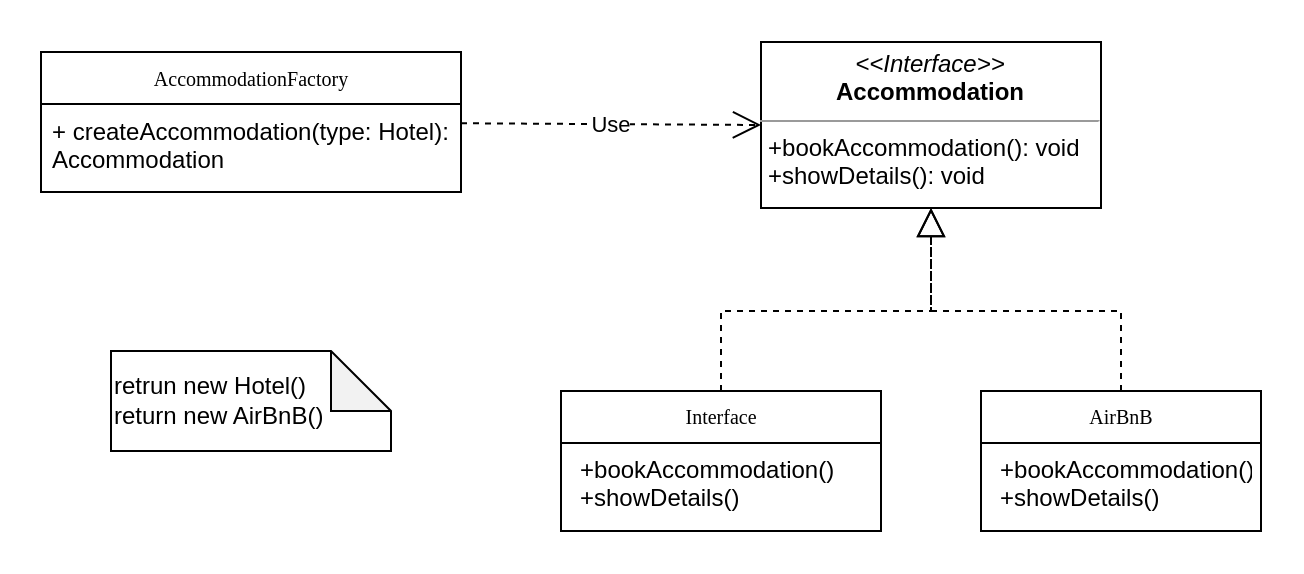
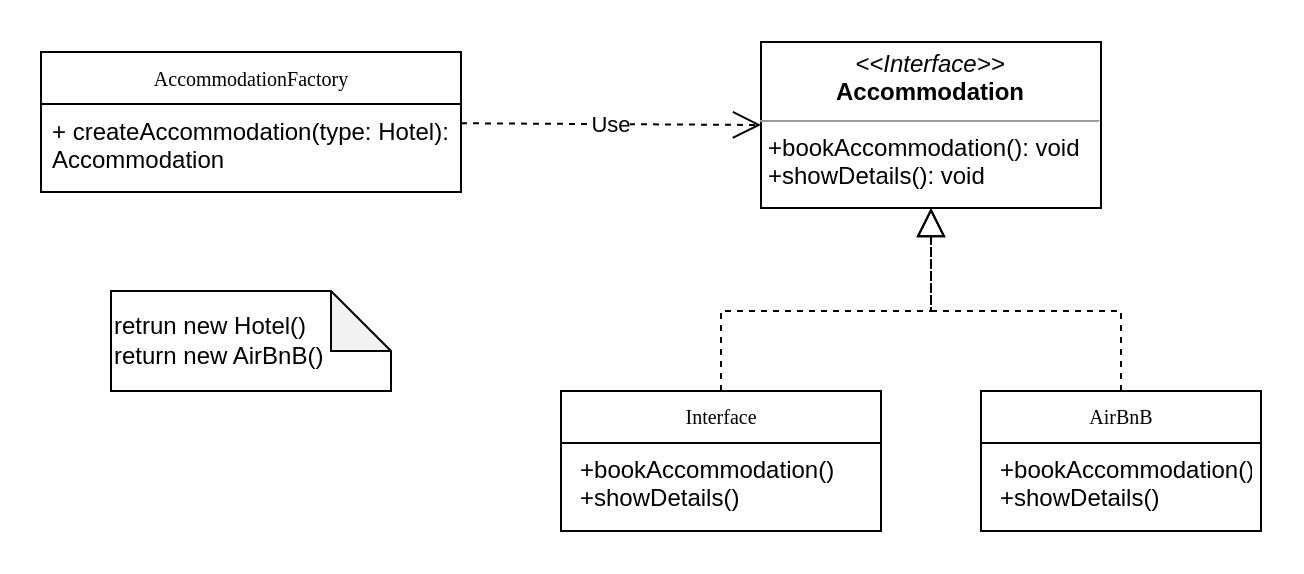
node "retrun new Hotel() return new AirBnB()": moved (251, 401) -> (251, 341)
